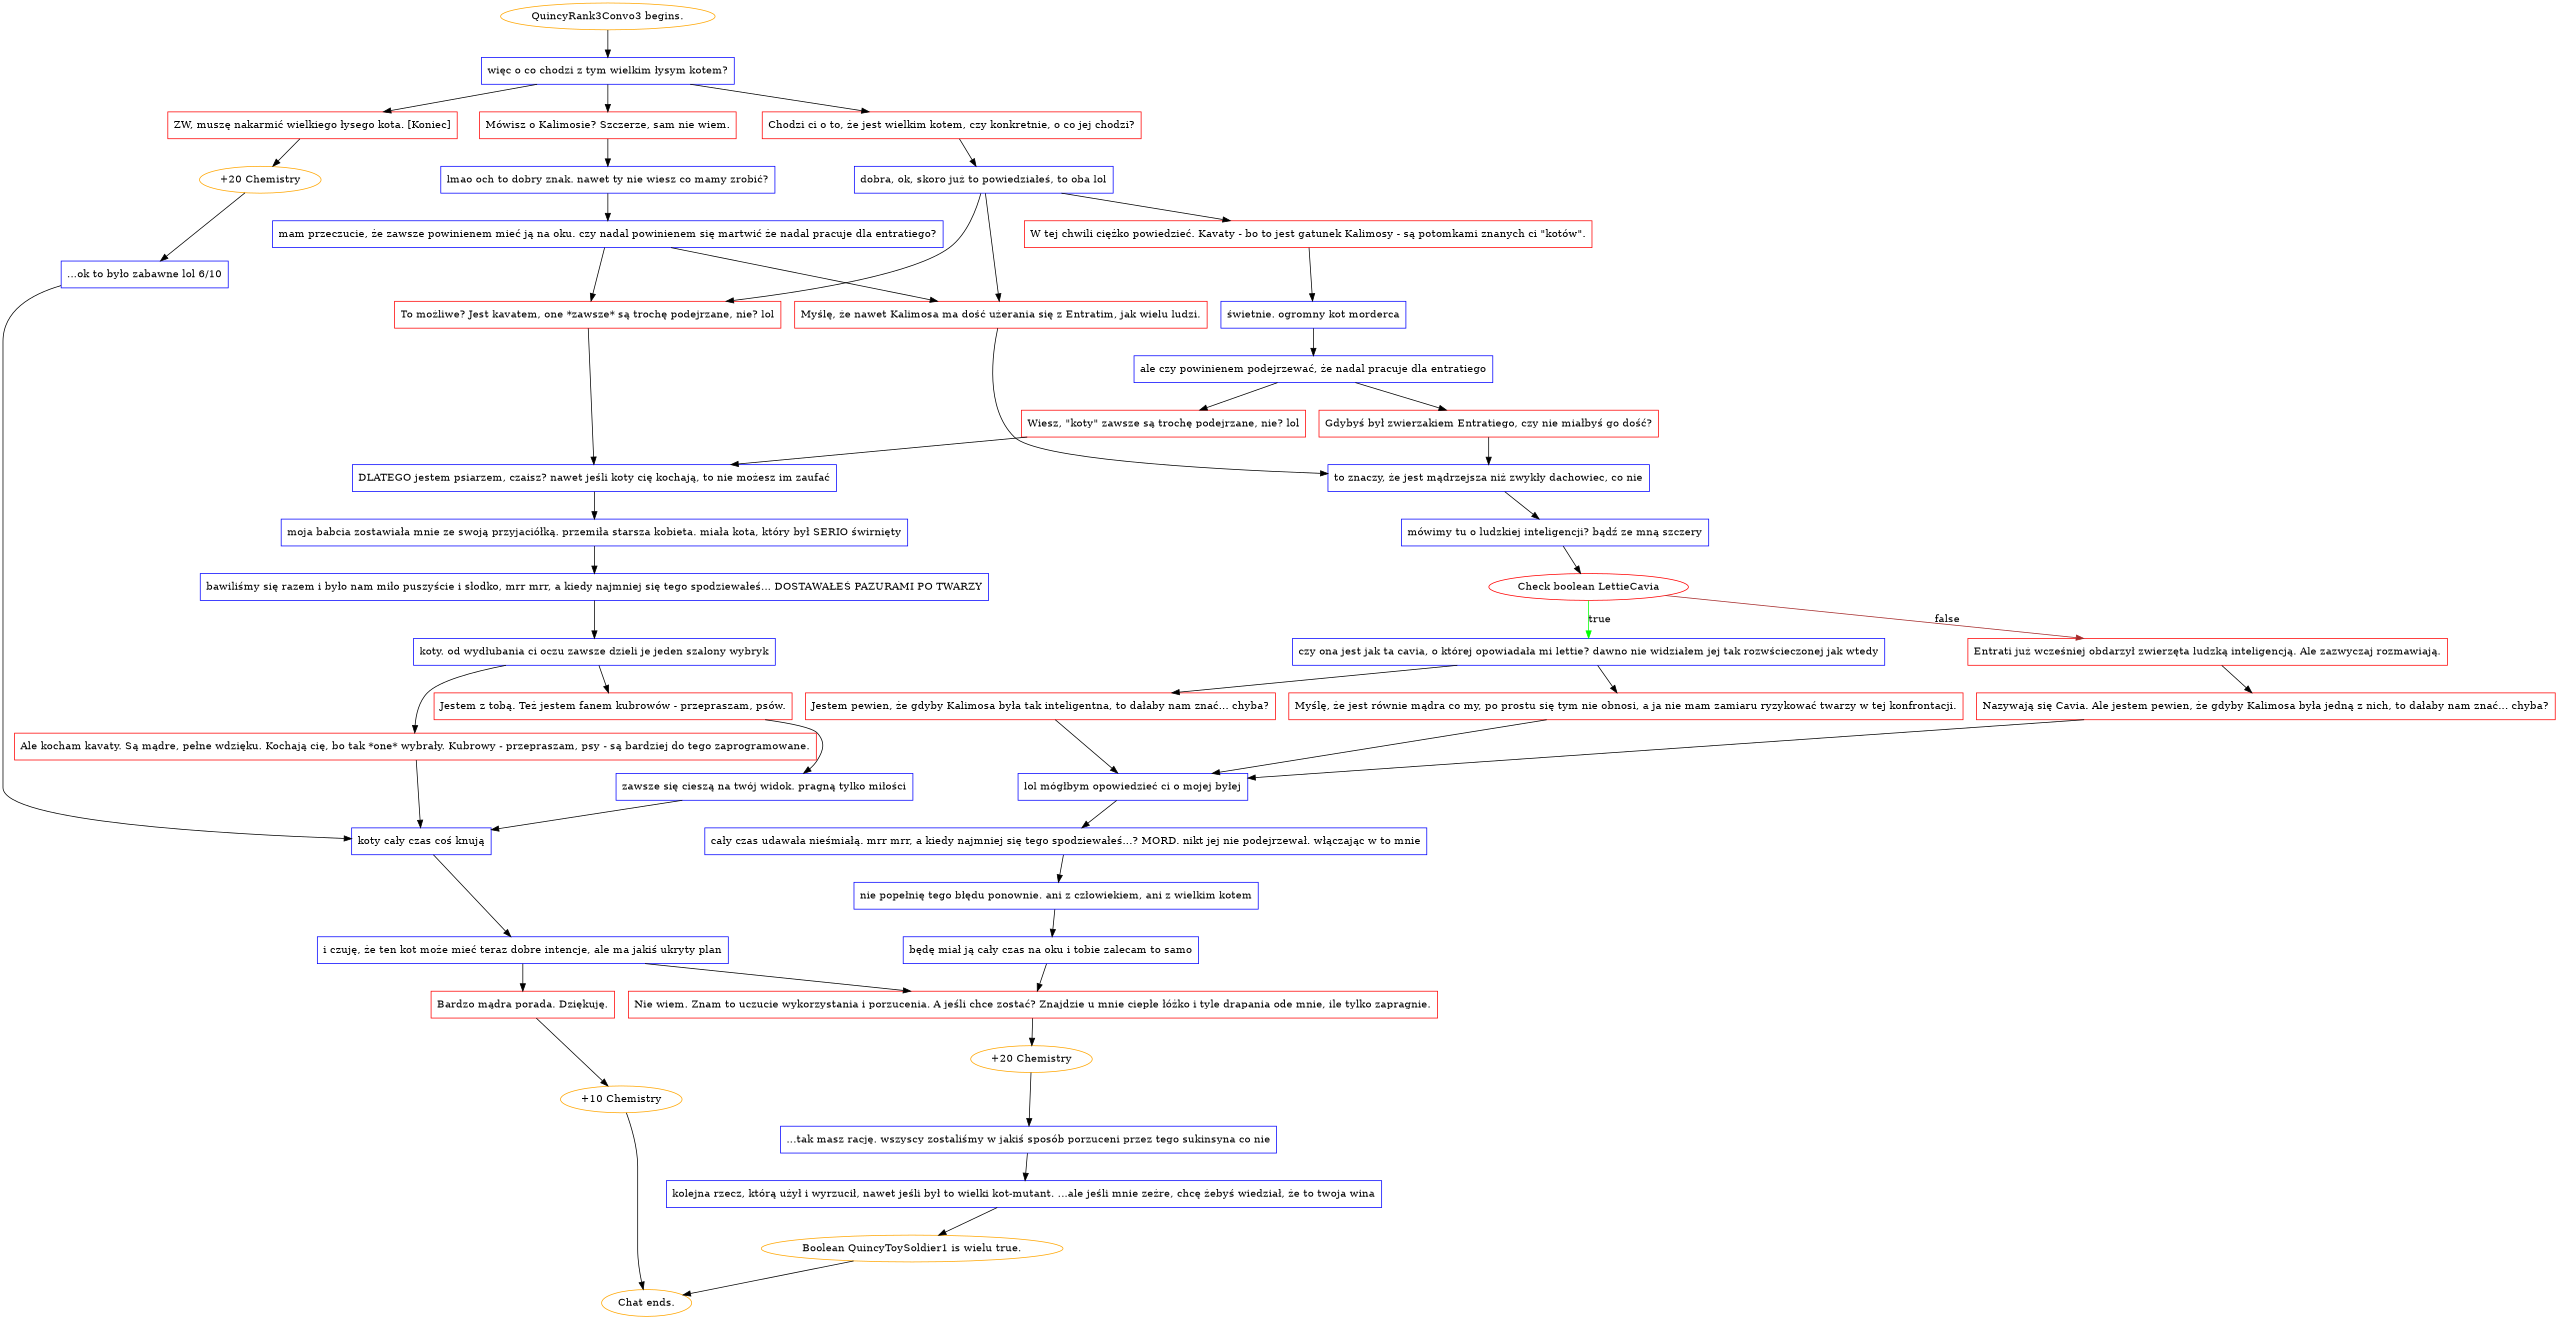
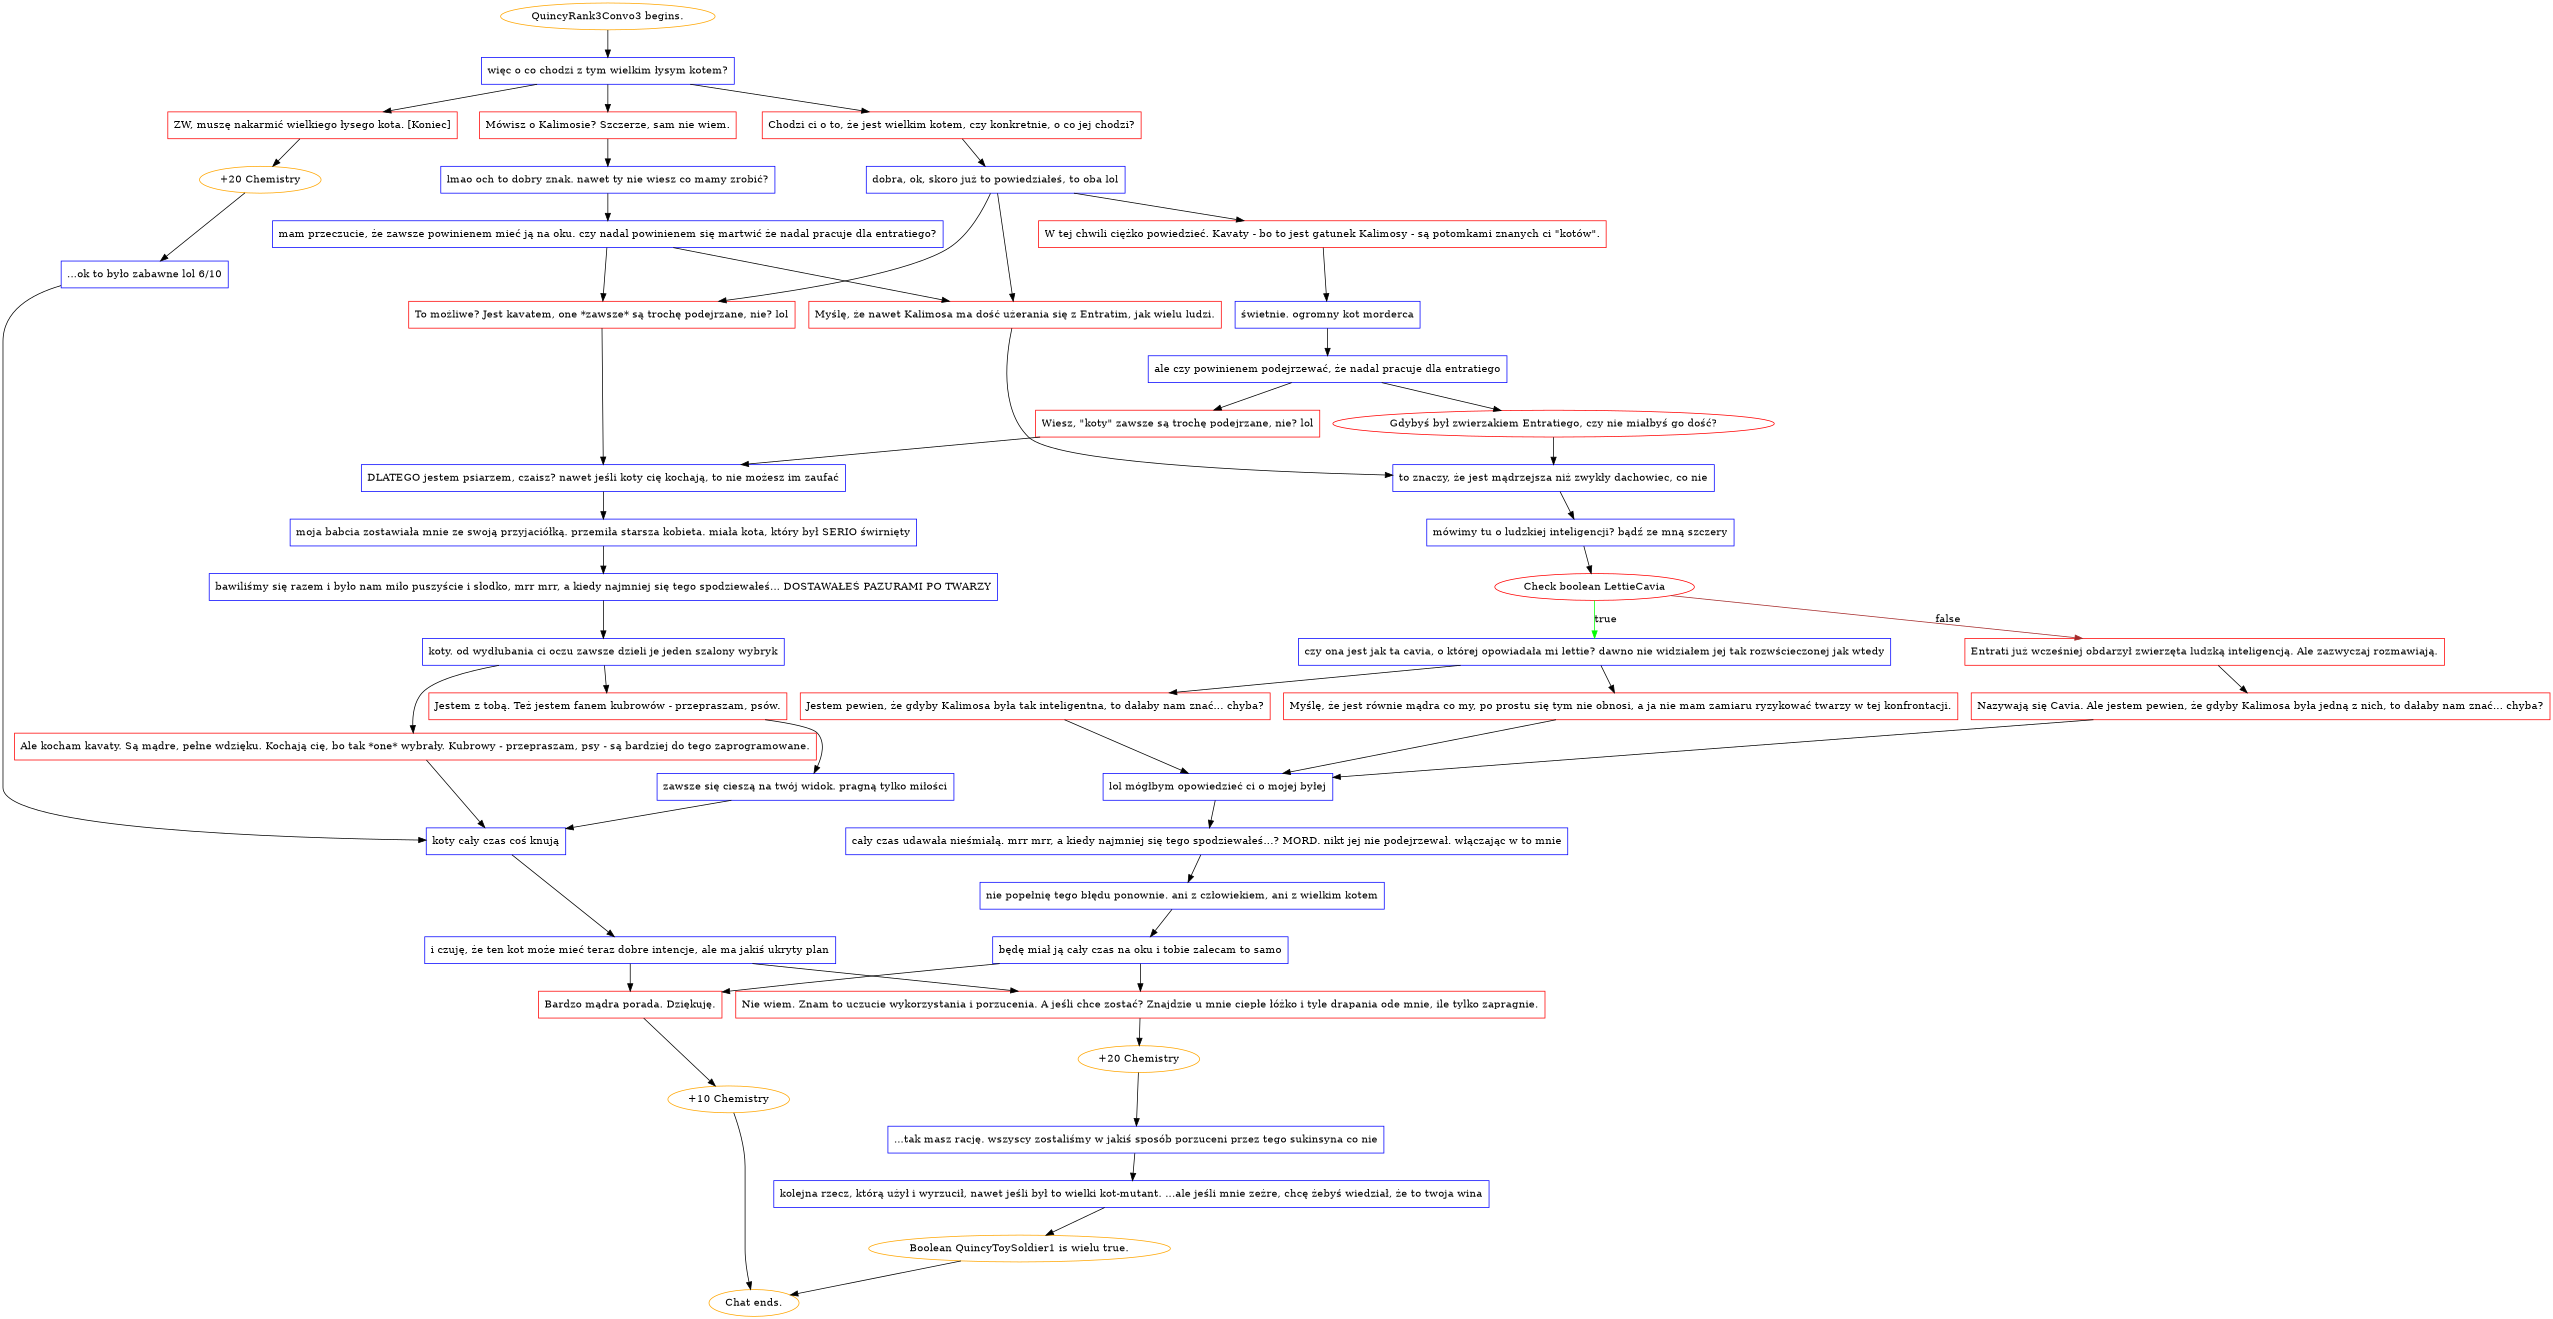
node "Gdybyś był zwierzakiem Entratiego, czy nie miałbyś go dość?": shape box -> ellipse
edge "będę miał ją cały czas na oku i tobie zalecam to samo" -> "Bardzo mądra porada. Dziękuję.": added
